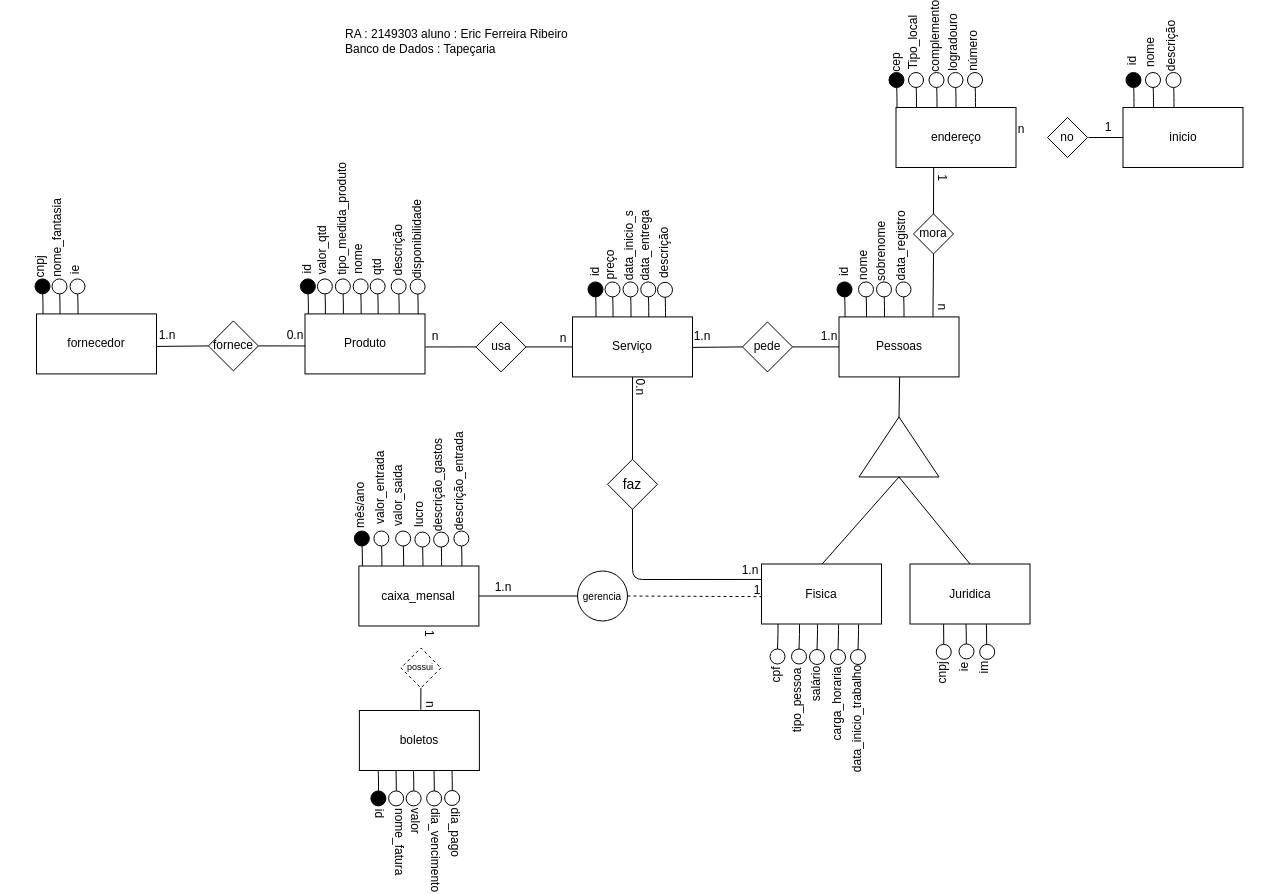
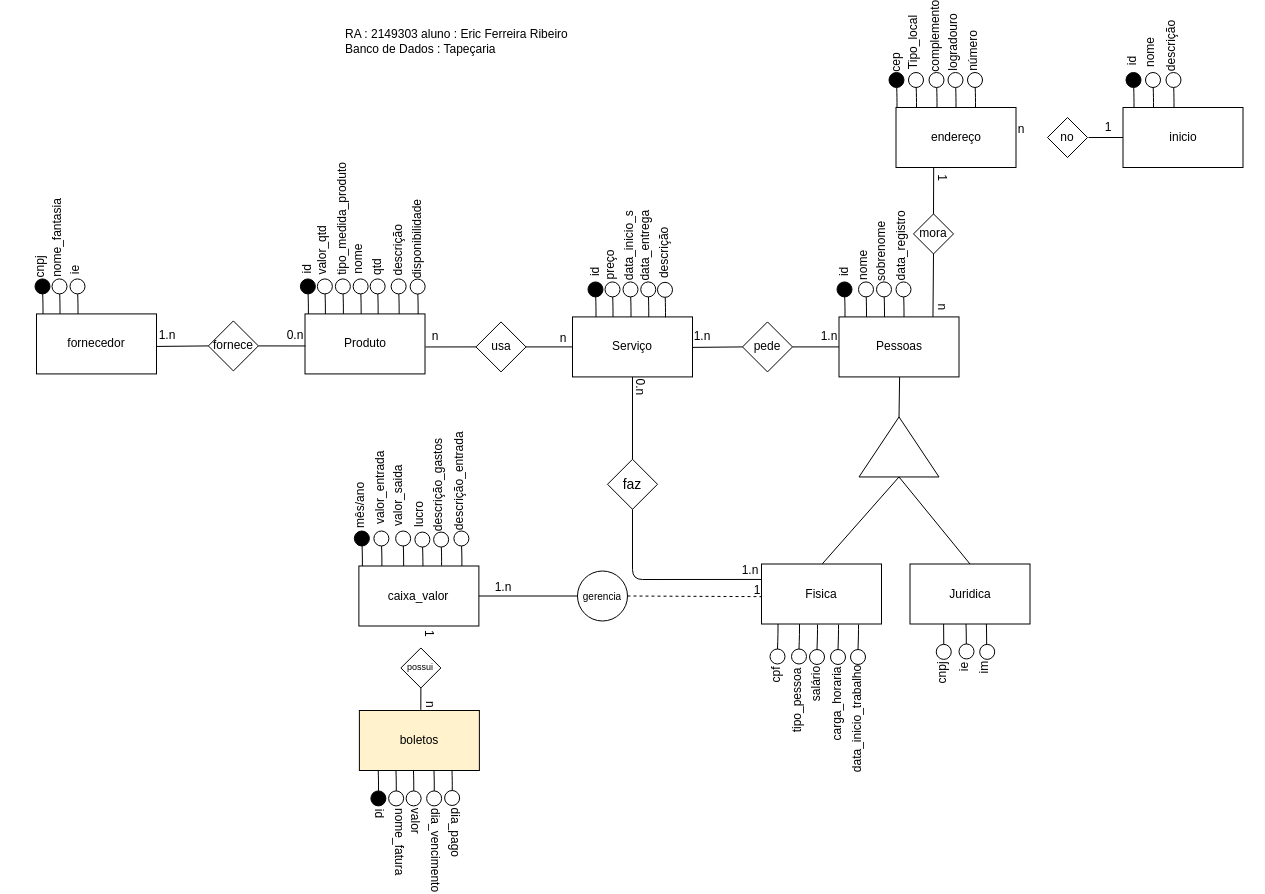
node "caixa_mensal": label "caixa_mensal" -> "caixa_valor"
node "possui": style dashed -> solid
node "boletos": fillcolor #ffffff -> #fff2cc
